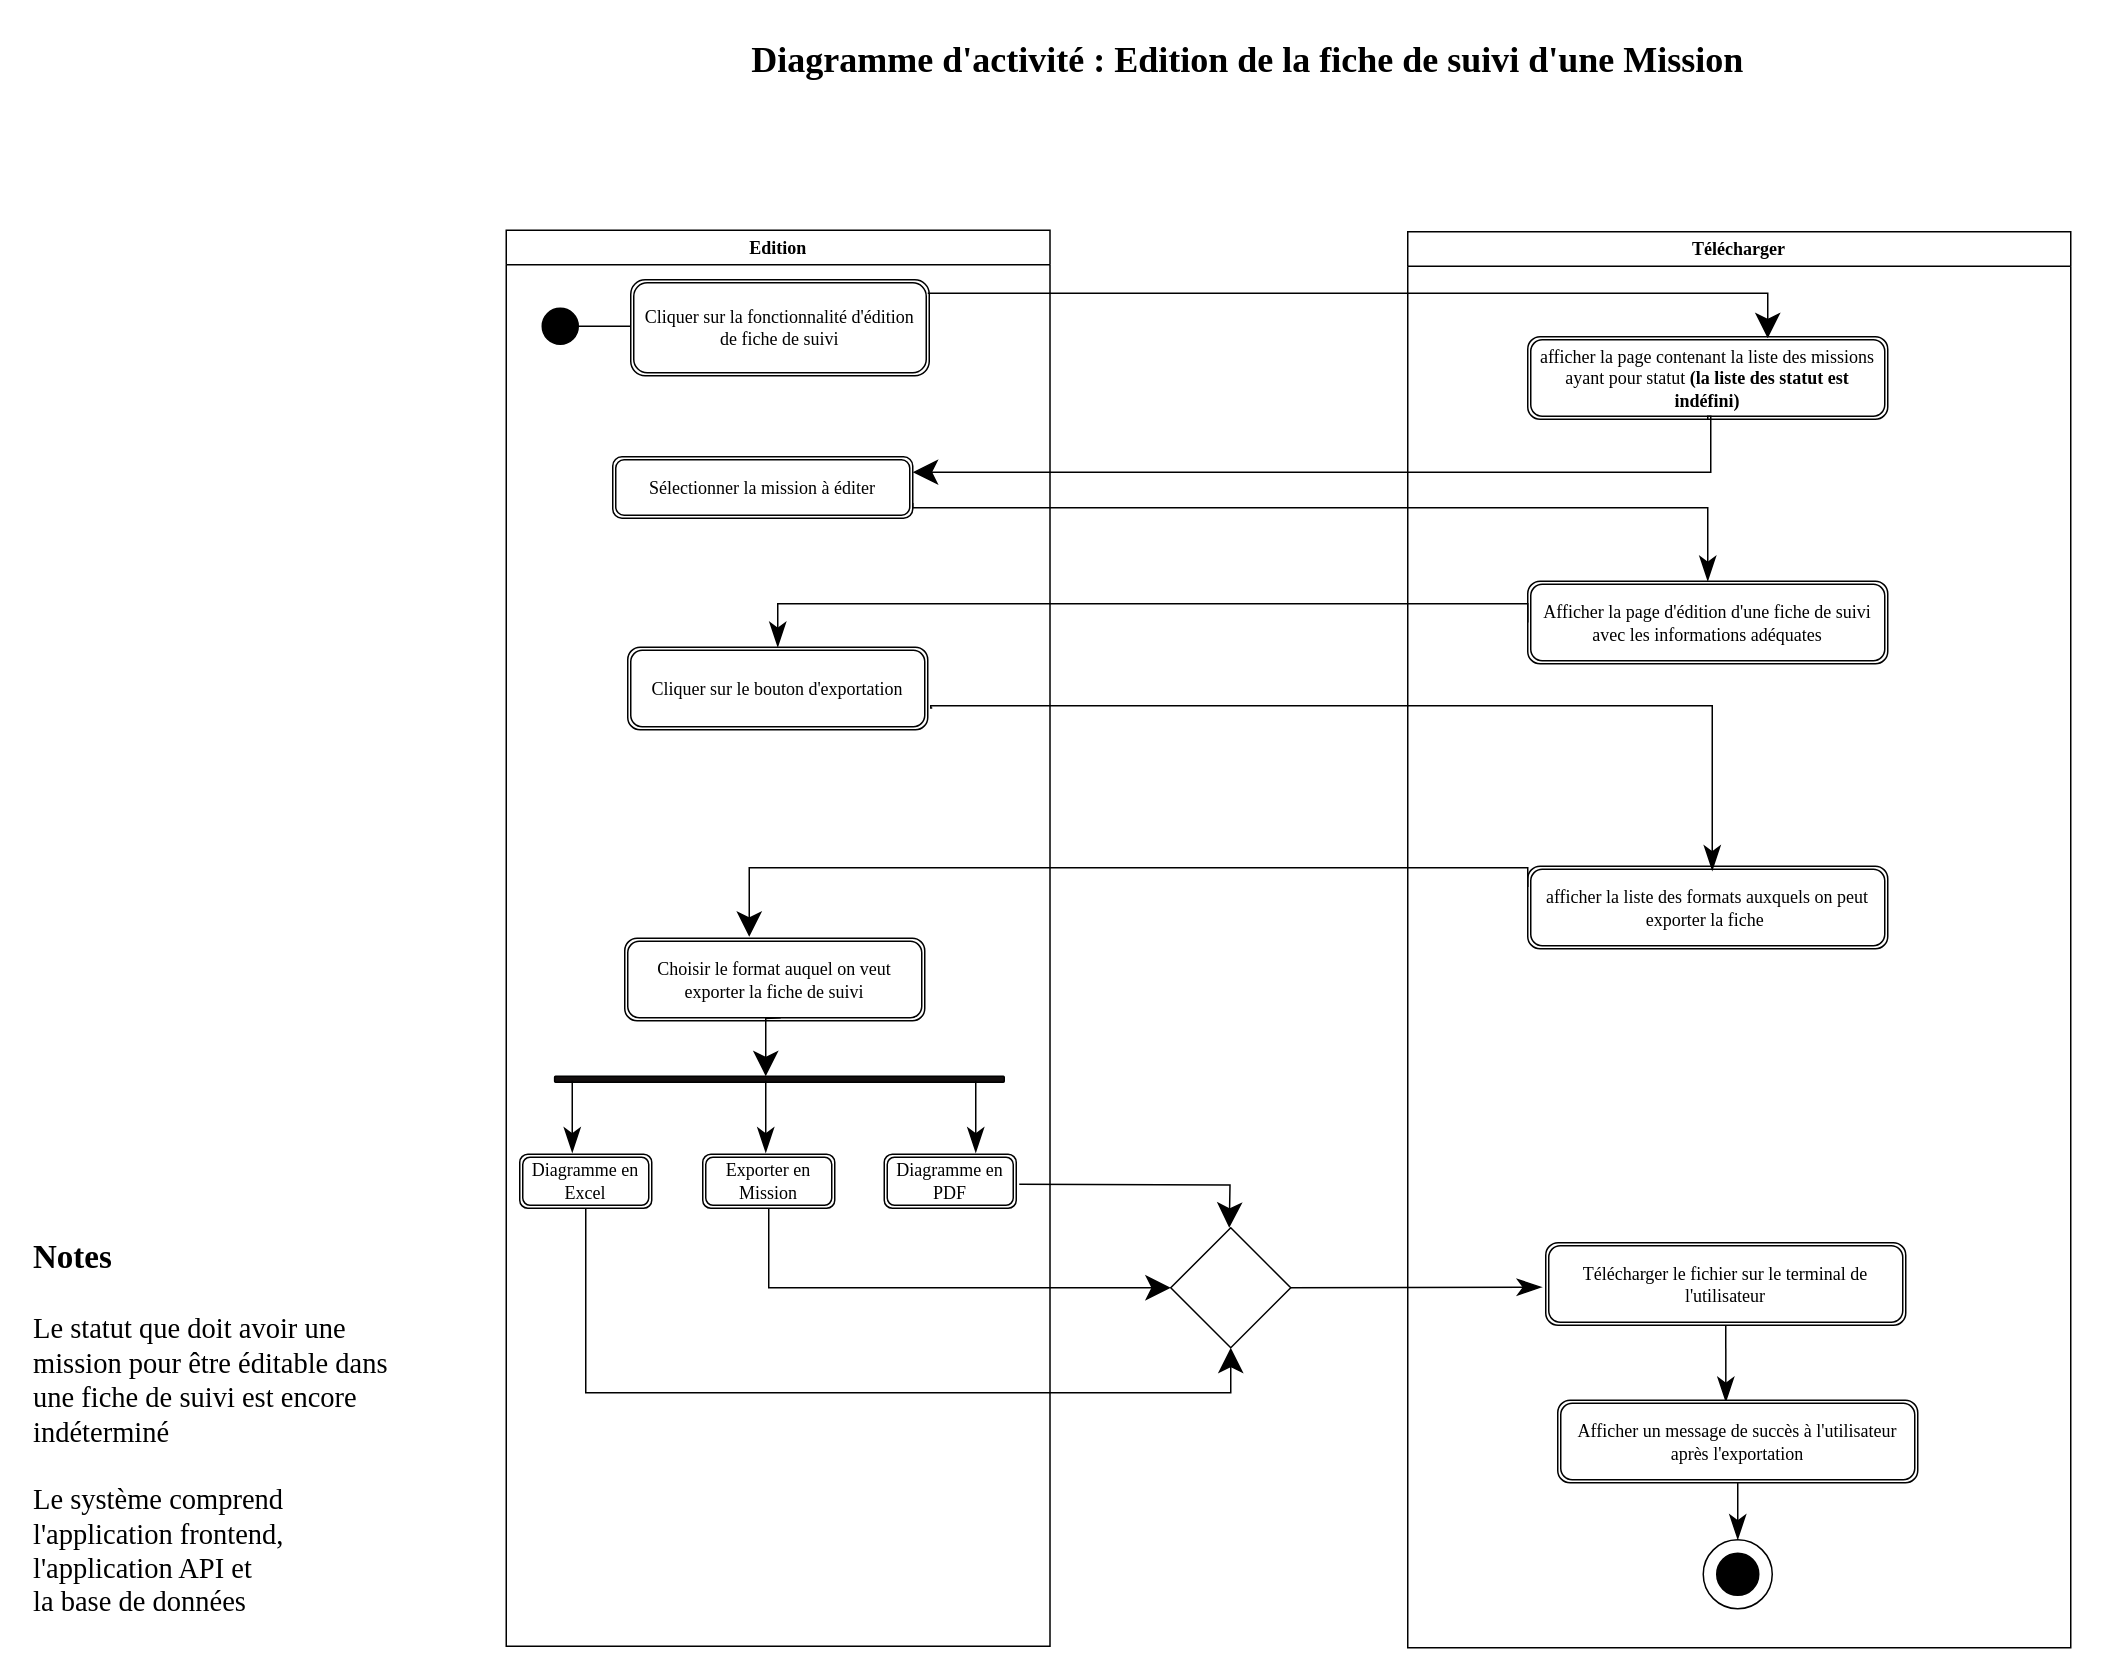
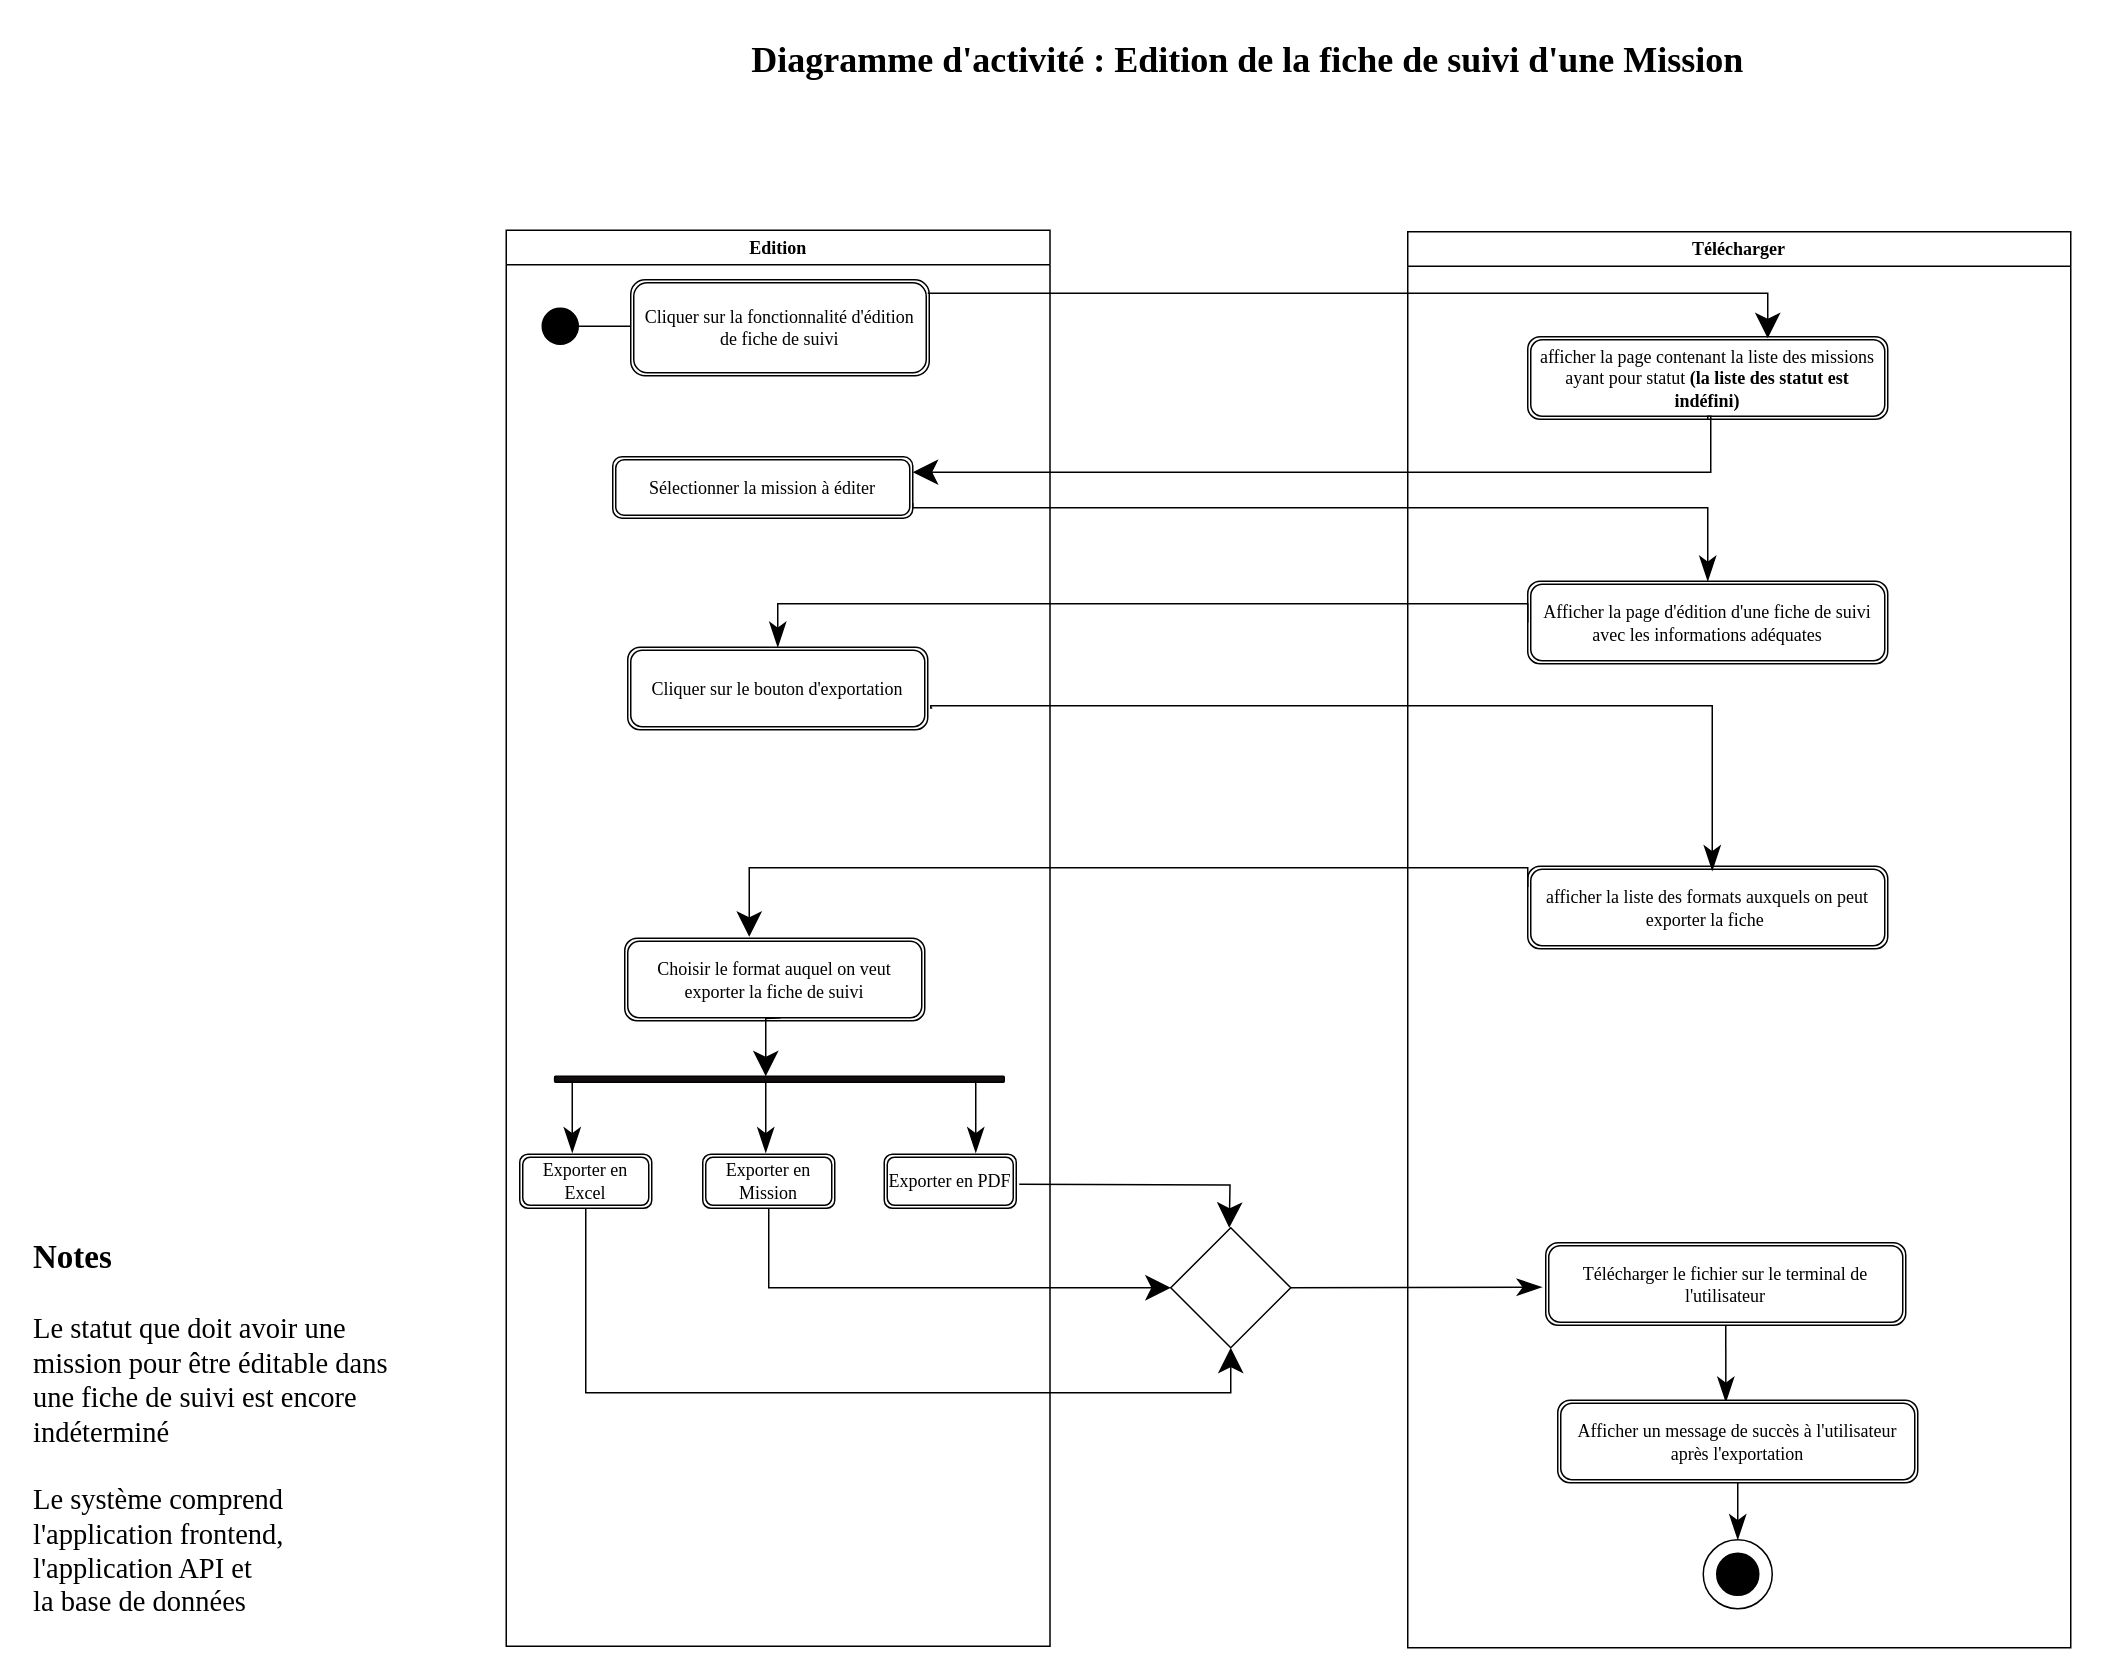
node "Diagramme en Excel": label "Diagramme en Excel" -> "Exporter en Excel"
node "Diagramme en PDF": label "Diagramme en PDF" -> "Exporter en PDF"
